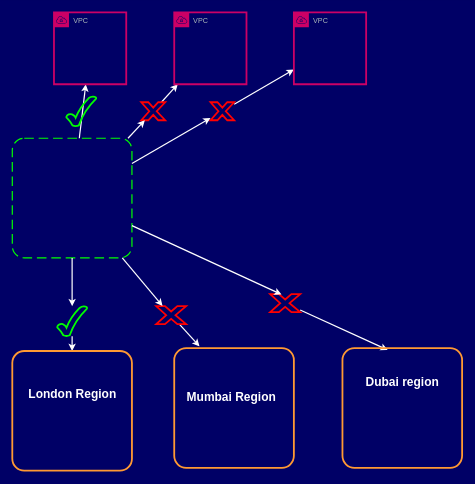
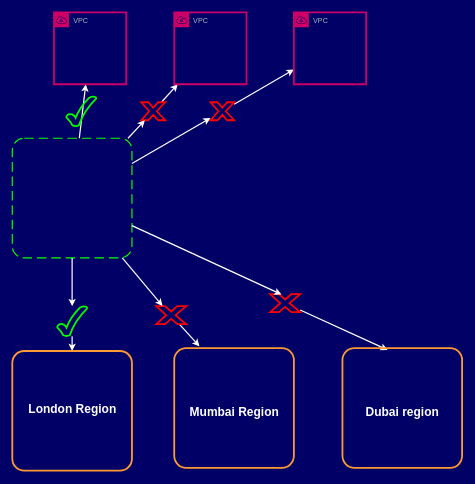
node "Dubai region": moved (402, 381) -> (402, 411)
node "London Region": moved (72, 393) -> (72, 408)
node "Mumbai Region": moved (231, 396) -> (234, 411)
